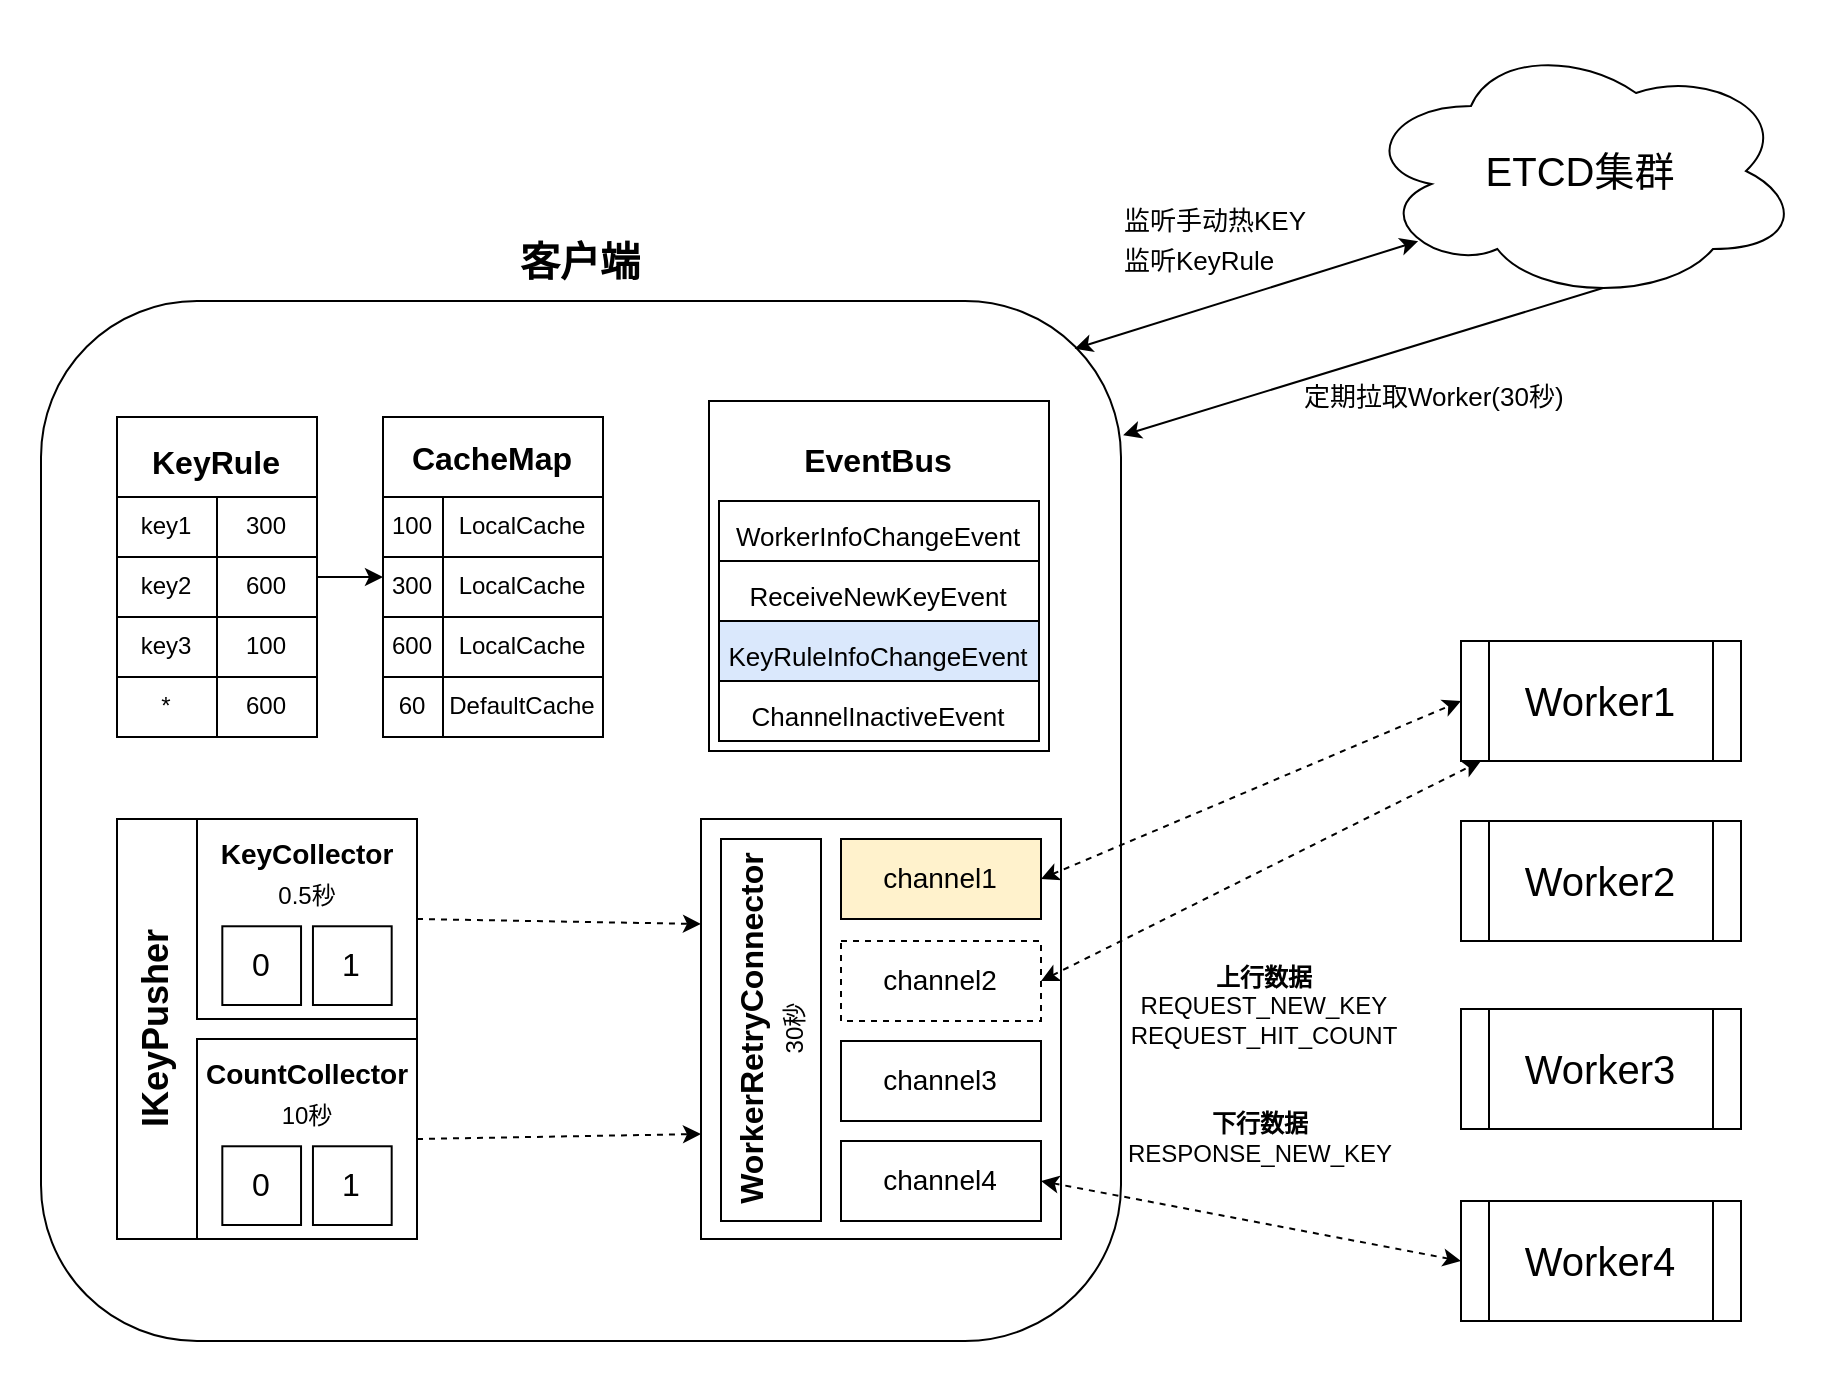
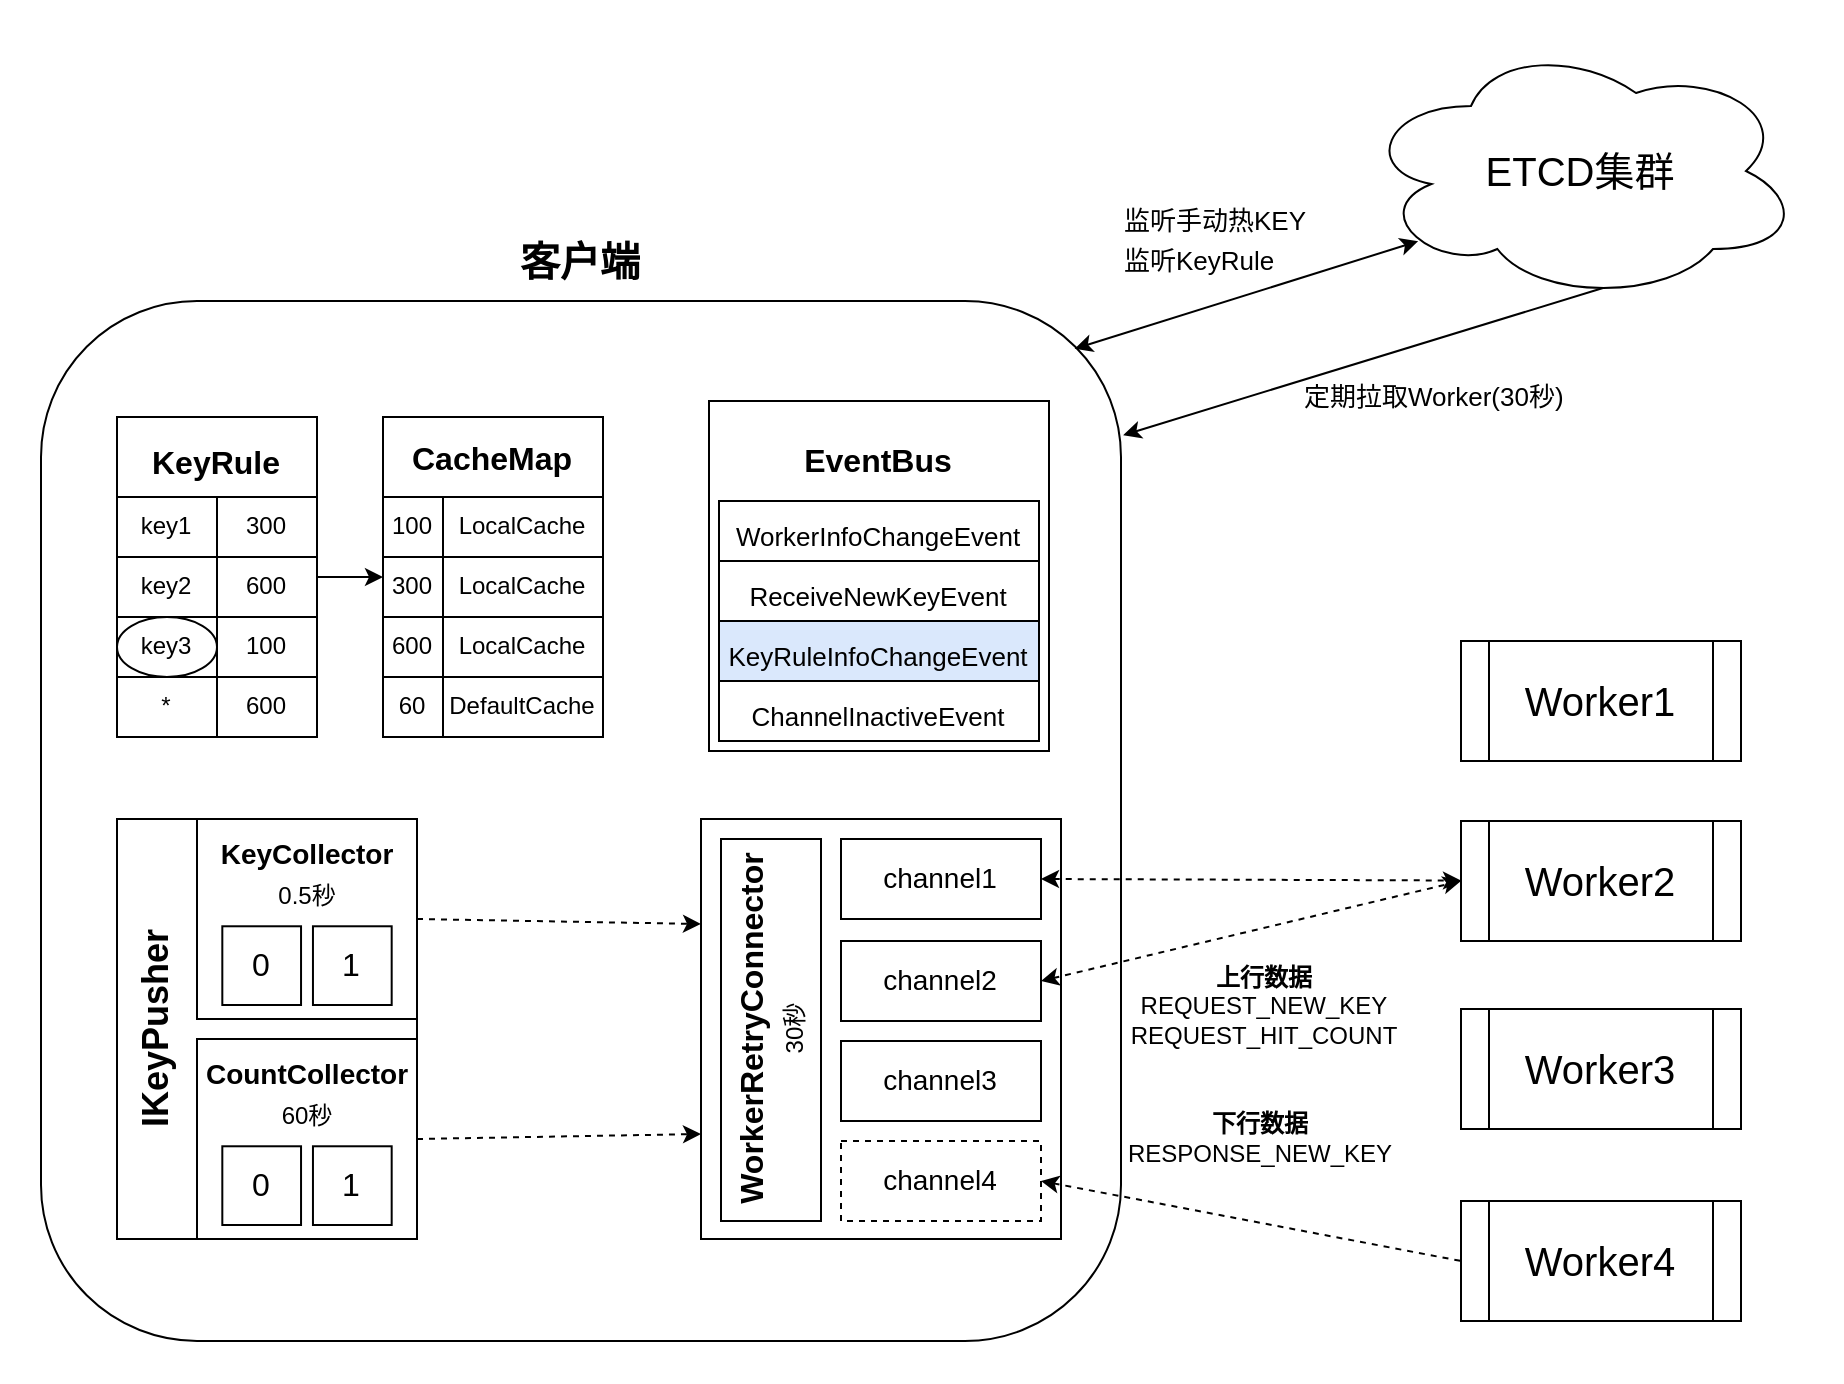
node "key3": shape rectangle -> ellipse
edge "Worker1" -- "channel1": now "Worker2" -- "channel1"
edge "Worker1" -- "channel2": now "Worker2" -- "channel2"
node "channel1": fillcolor #fff2cc -> #ffffff
node "channel2": style dashed -> solid
node "CountCollector 10秒": label "CountCollector 10秒" -> "CountCollector 60秒"
node "channel4": style solid -> dashed
edge "channel4" -- "Worker4": arrowhead classic -> none
